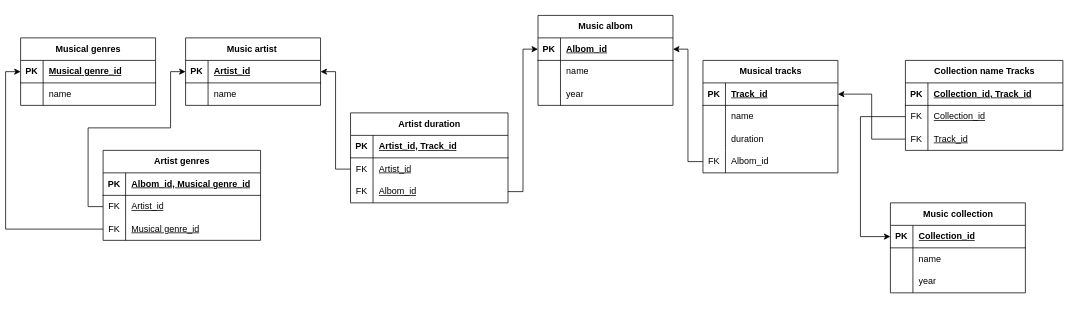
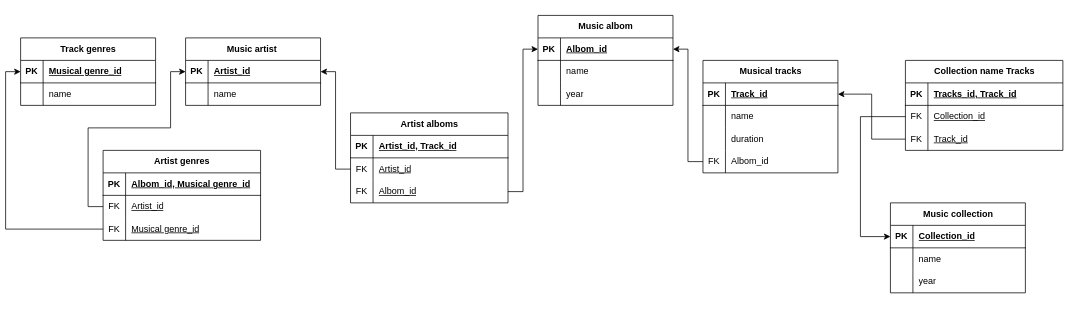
node "Musical genres": label "Musical genres" -> "Track genres"
node "Collection_id, Track_id": label "Collection_id, Track_id" -> "Tracks_id, Track_id"
node "Artist duration": label "Artist duration" -> "Artist alboms"
